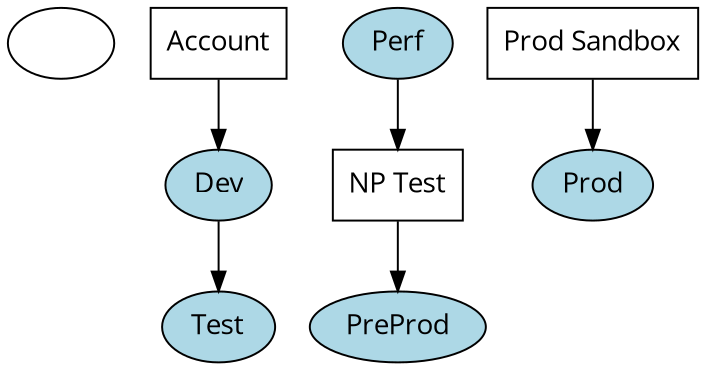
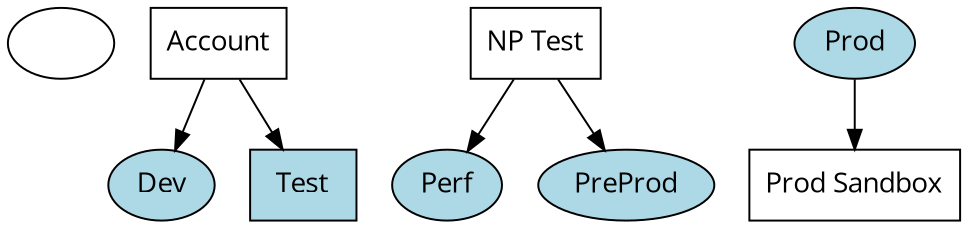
edge "Perf" -> "NP Test": reversed
edge "Prod Sandbox" -> "Prod": reversed
edge "Dev" -> "Test": now "Account" -> "Test"
node "Test": shape ellipse -> box
